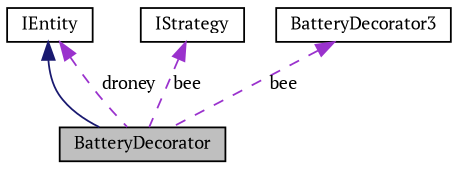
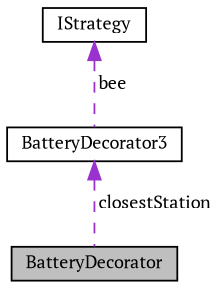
node "IEntity": removed
edge "BatteryDecorator" -> "BatteryDecorator3": label " bee" -> " closestStation"
edge "BatteryDecorator" -> "IStrategy": now "BatteryDecorator3" -> "IStrategy"
